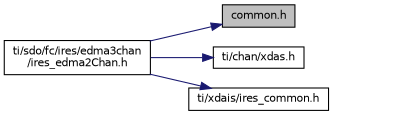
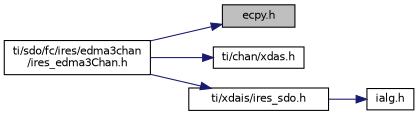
node "common.h": label "common.h" -> "ecpy.h"
node "ti/sdo/fc/ires/edma3chan /ires_edma2Chan.h": label "ti/sdo/fc/ires/edma3chan /ires_edma2Chan.h" -> "ti/sdo/fc/ires/edma3chan /ires_edma3Chan.h"
node "ti/xdais/ires_common.h": label "ti/xdais/ires_common.h" -> "ti/xdais/ires_sdo.h"
node "ialg.h": added
